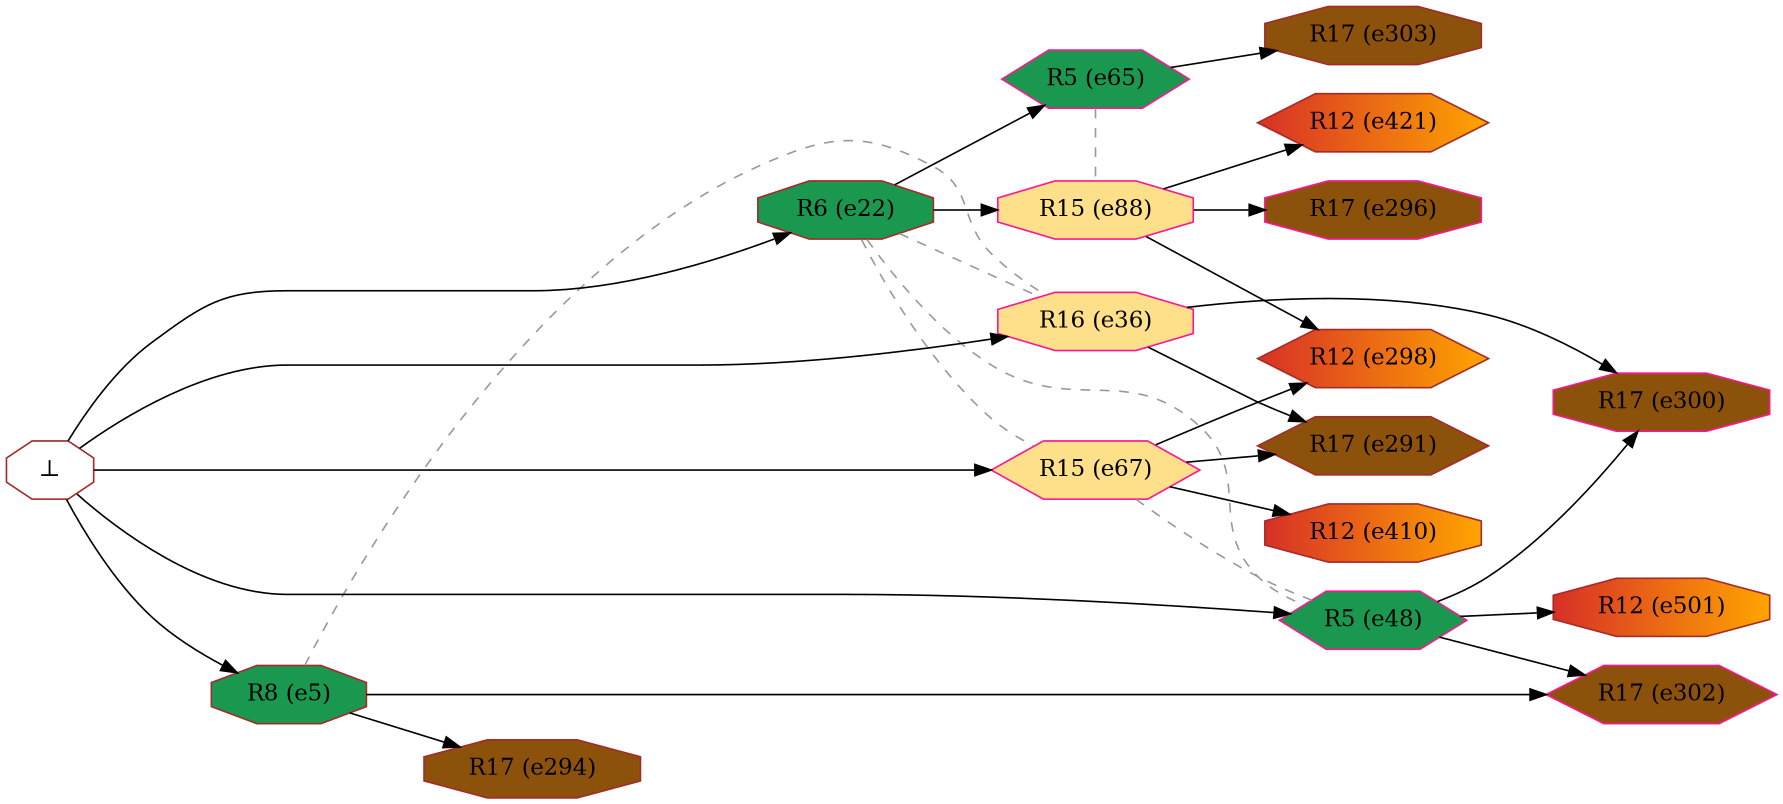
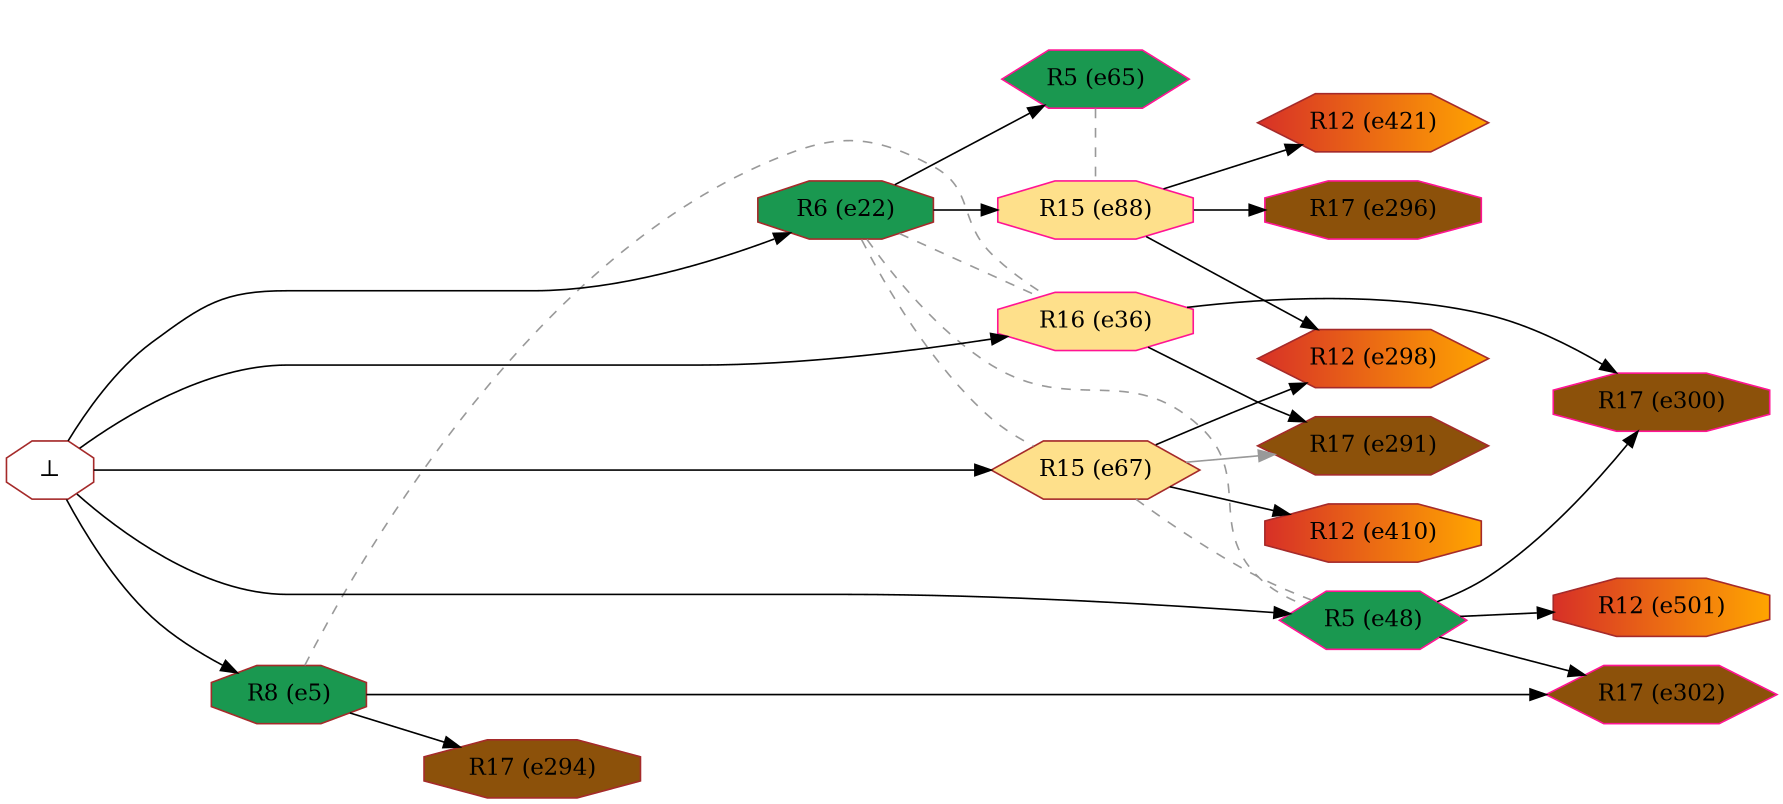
node "R17 (e303)": removed
edge "R15 (e67)" -> "R17 (e291)": color black -> gray60
node "R15 (e67)": color deeppink -> brown
